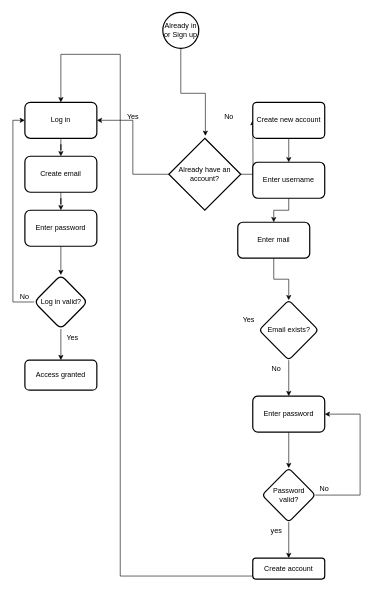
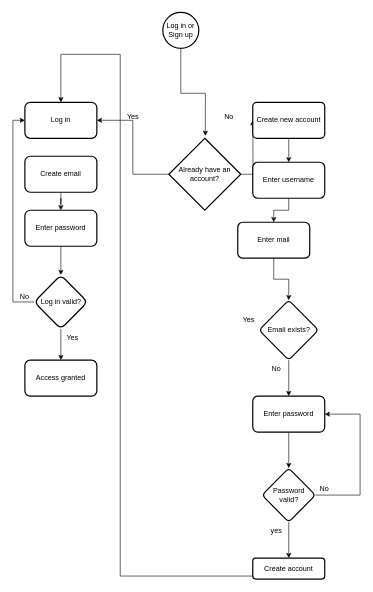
node "Already in or Sign up": label "Already in or Sign up" -> "Log in or Sign up"
edge "Log in" -> "Create email": removed
node "Access granted": size 72x30 -> 72x36
